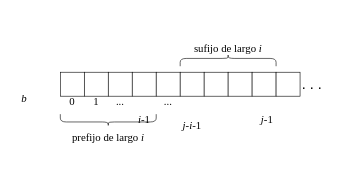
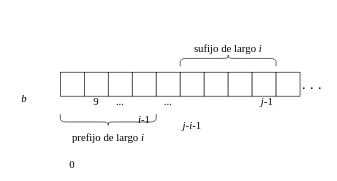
node "0": moved (72, 102) -> (72, 165)
node "1": label "1" -> "9"
node "j-1": moved (267, 120) -> (267, 102)
